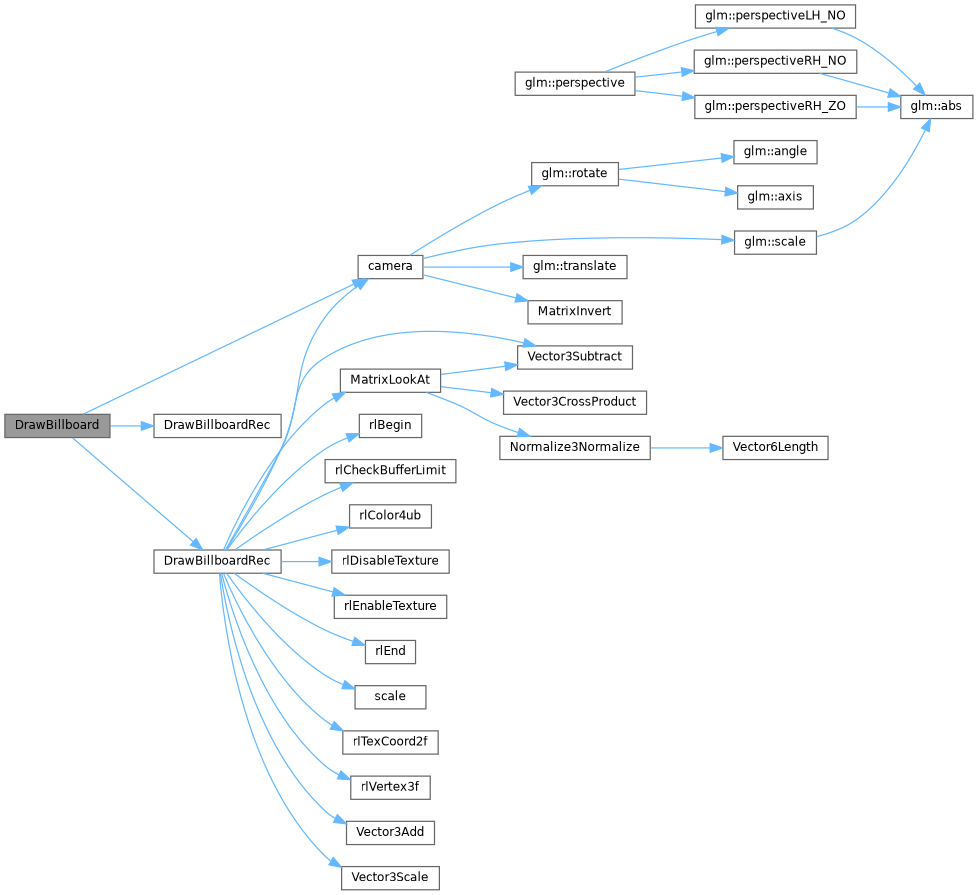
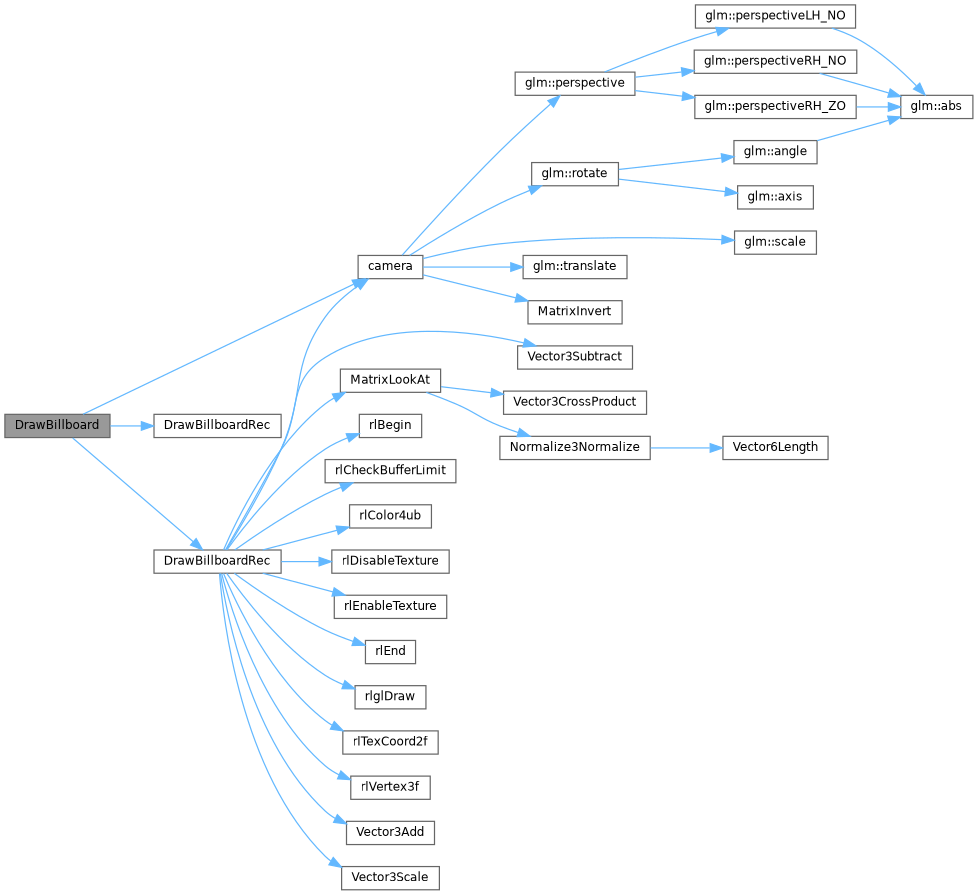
edge "camera" -> "glm::perspective": added
edge "glm::scale" -> "glm::abs": now "glm::angle" -> "glm::abs"
edge "MatrixLookAt" -> "Vector3Subtract": removed
node "scale": label "scale" -> "rlglDraw"
